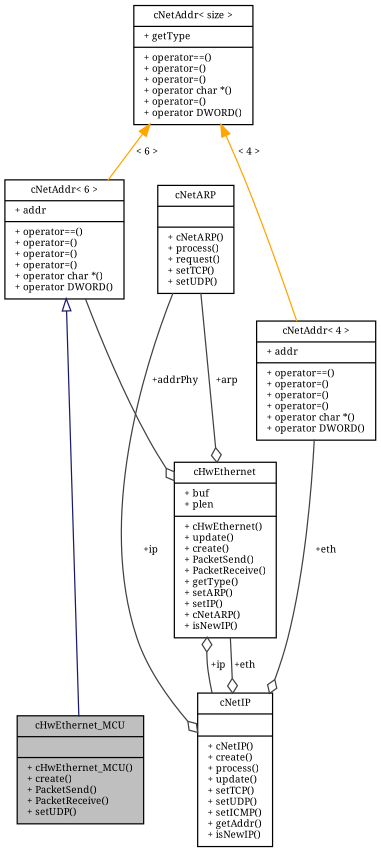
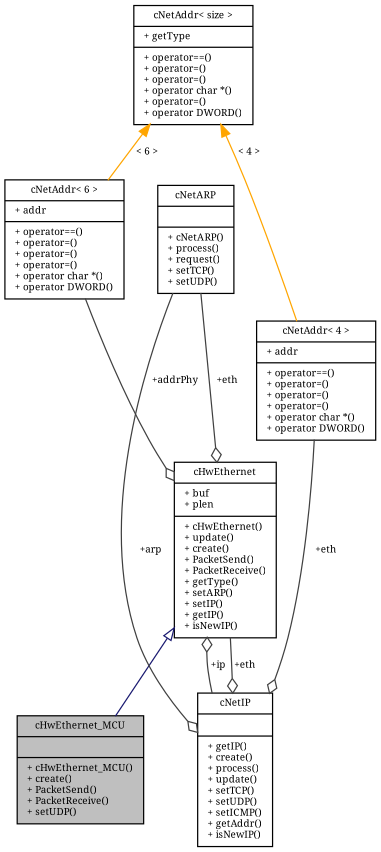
edge "cNetARP" -> "cHwEthernet": label " +arp" -> " +eth"
edge "cHwEthernet_MCU" -> "cNetAddr< 6 >": now "cHwEthernet_MCU" -> "cHwEthernet"
edge "cNetARP" -> "cNetIP": label " +ip" -> " +arp"
node "cHwEthernet": text "+ cNetARP()" -> "+ getIP()"
node "cNetIP": text "+ cNetIP()" -> "+ getIP()"
